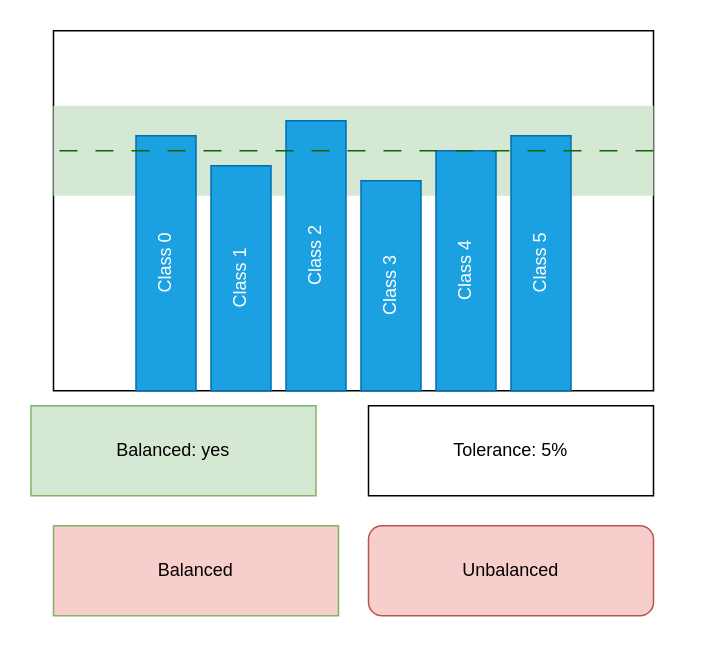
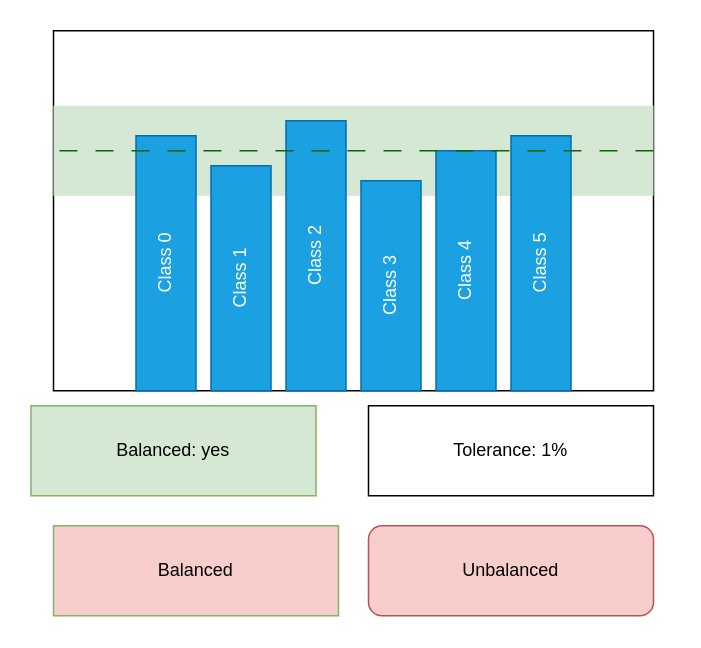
node "Tolerance: 5%": label "Tolerance: 5%" -> "Tolerance: 1%"
